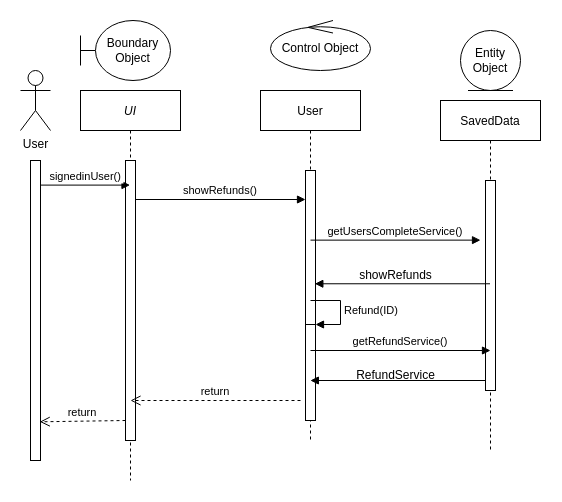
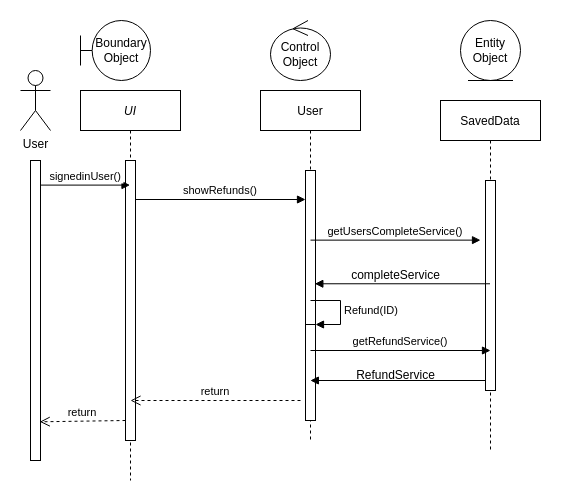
node "Control Object": size 100x50 -> 60x60
node "Boundary Object": size 90x60 -> 70x60
node "Entity Object": moved (491, 61) -> (491, 51)
node "showRefunds": label "showRefunds" -> "completeService"
